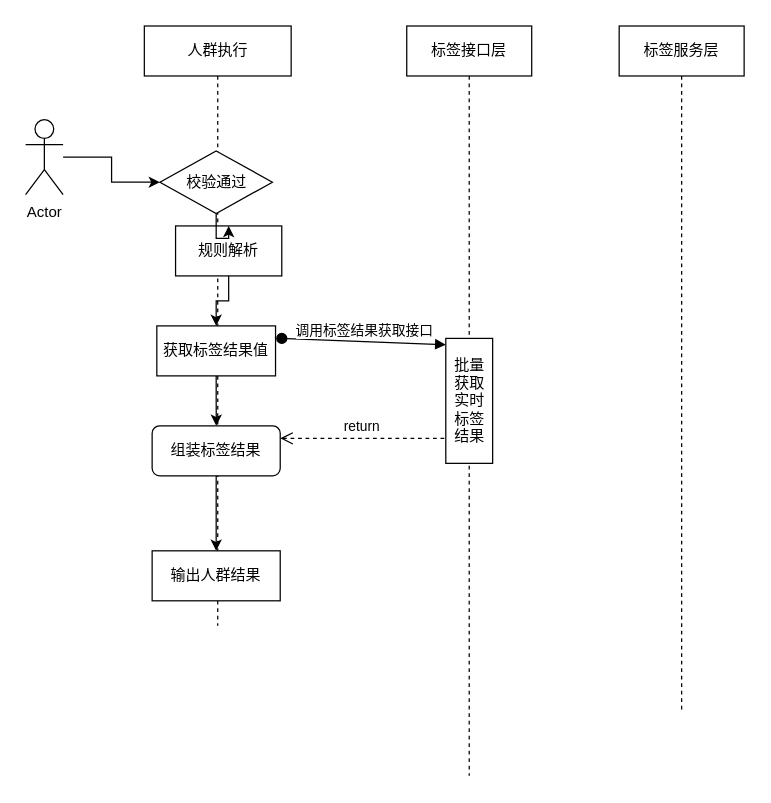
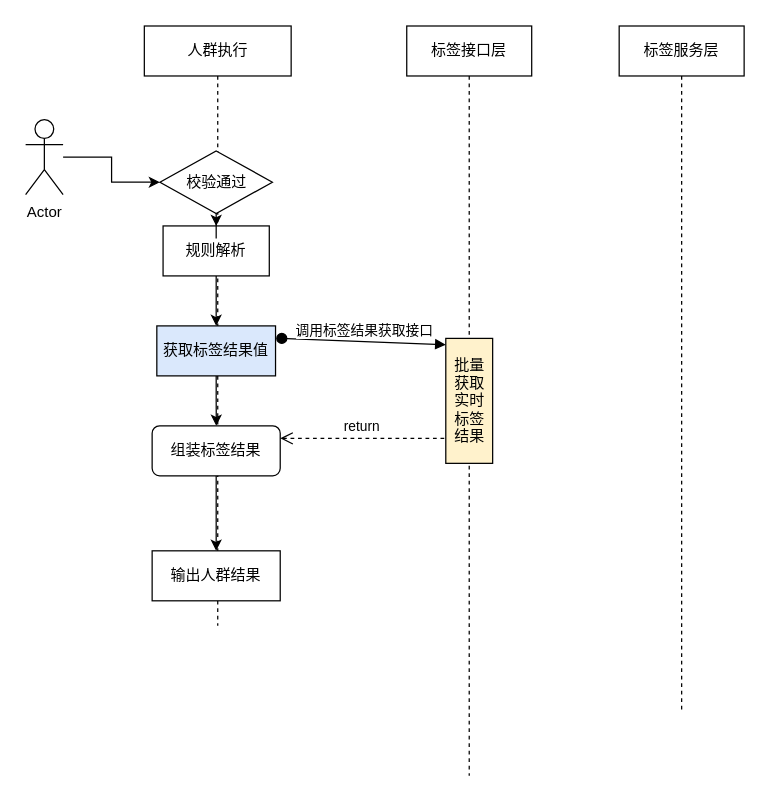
node "规则解析": moved (229, 251) -> (216, 251)
node "获取标签结果值": fillcolor #ffffff -> #dae8fc
node "批量 获取 实时 标签 结果": fillcolor #ffffff -> #fff2cc
